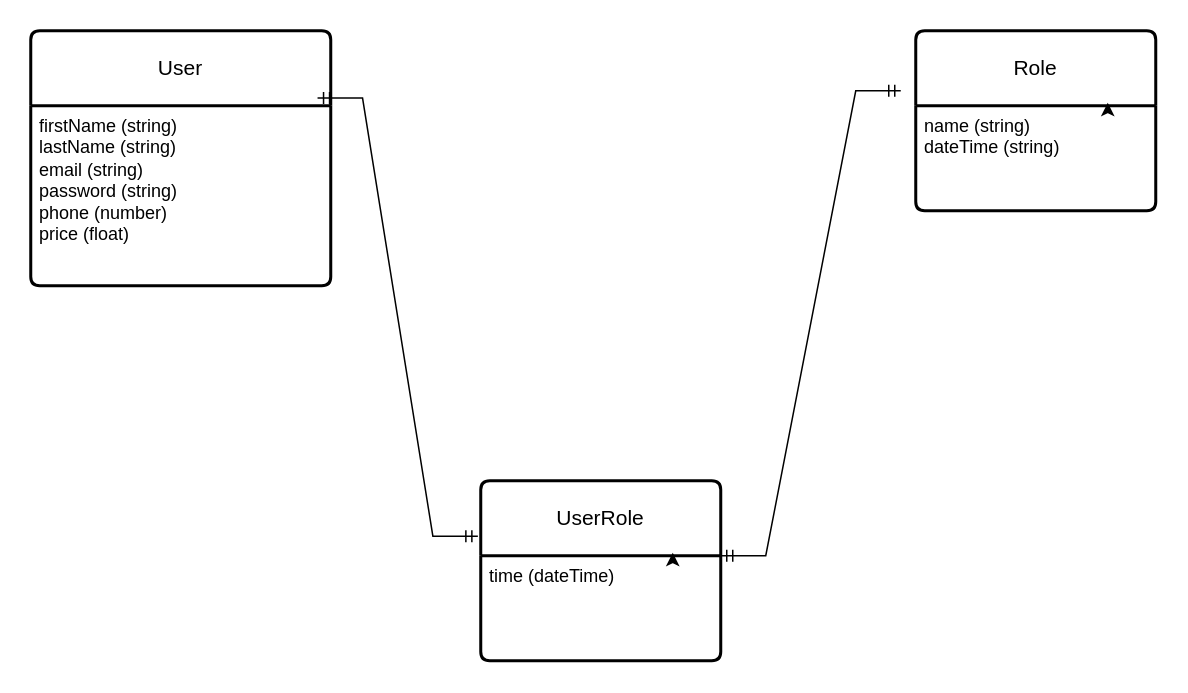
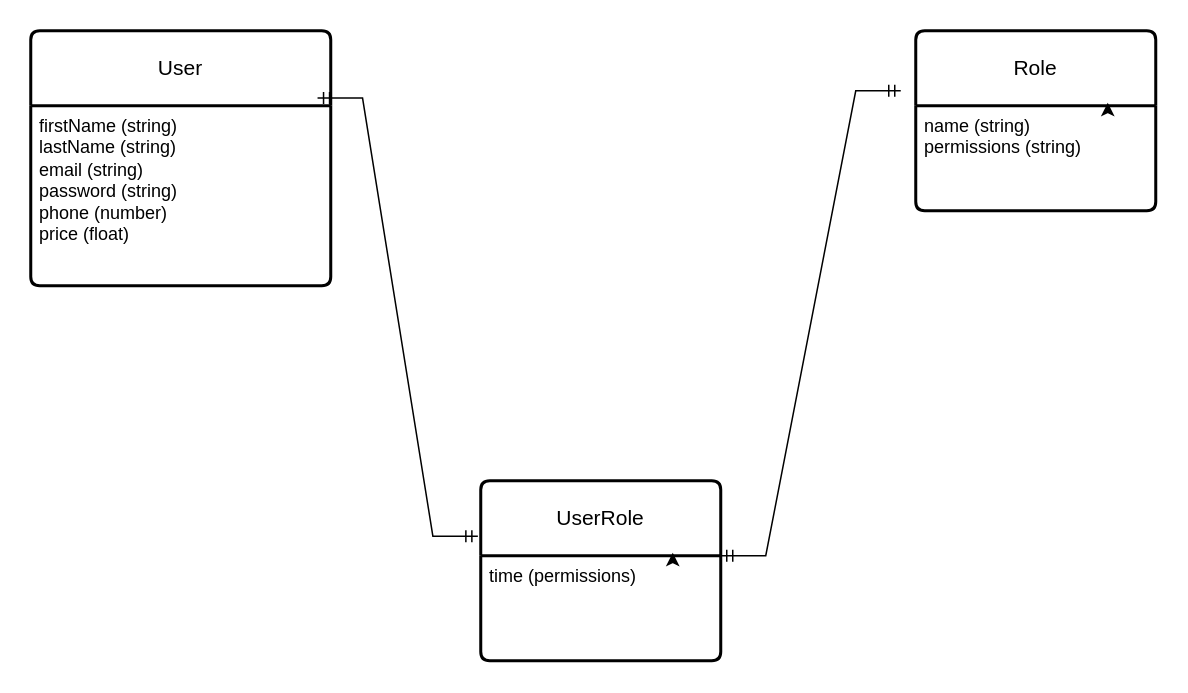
node "name (string) dateTime (string)": label "name (string) dateTime (string)" -> "name (string) permissions (string)"
node "time (dateTime)": label "time (dateTime)" -> "time (permissions)"
